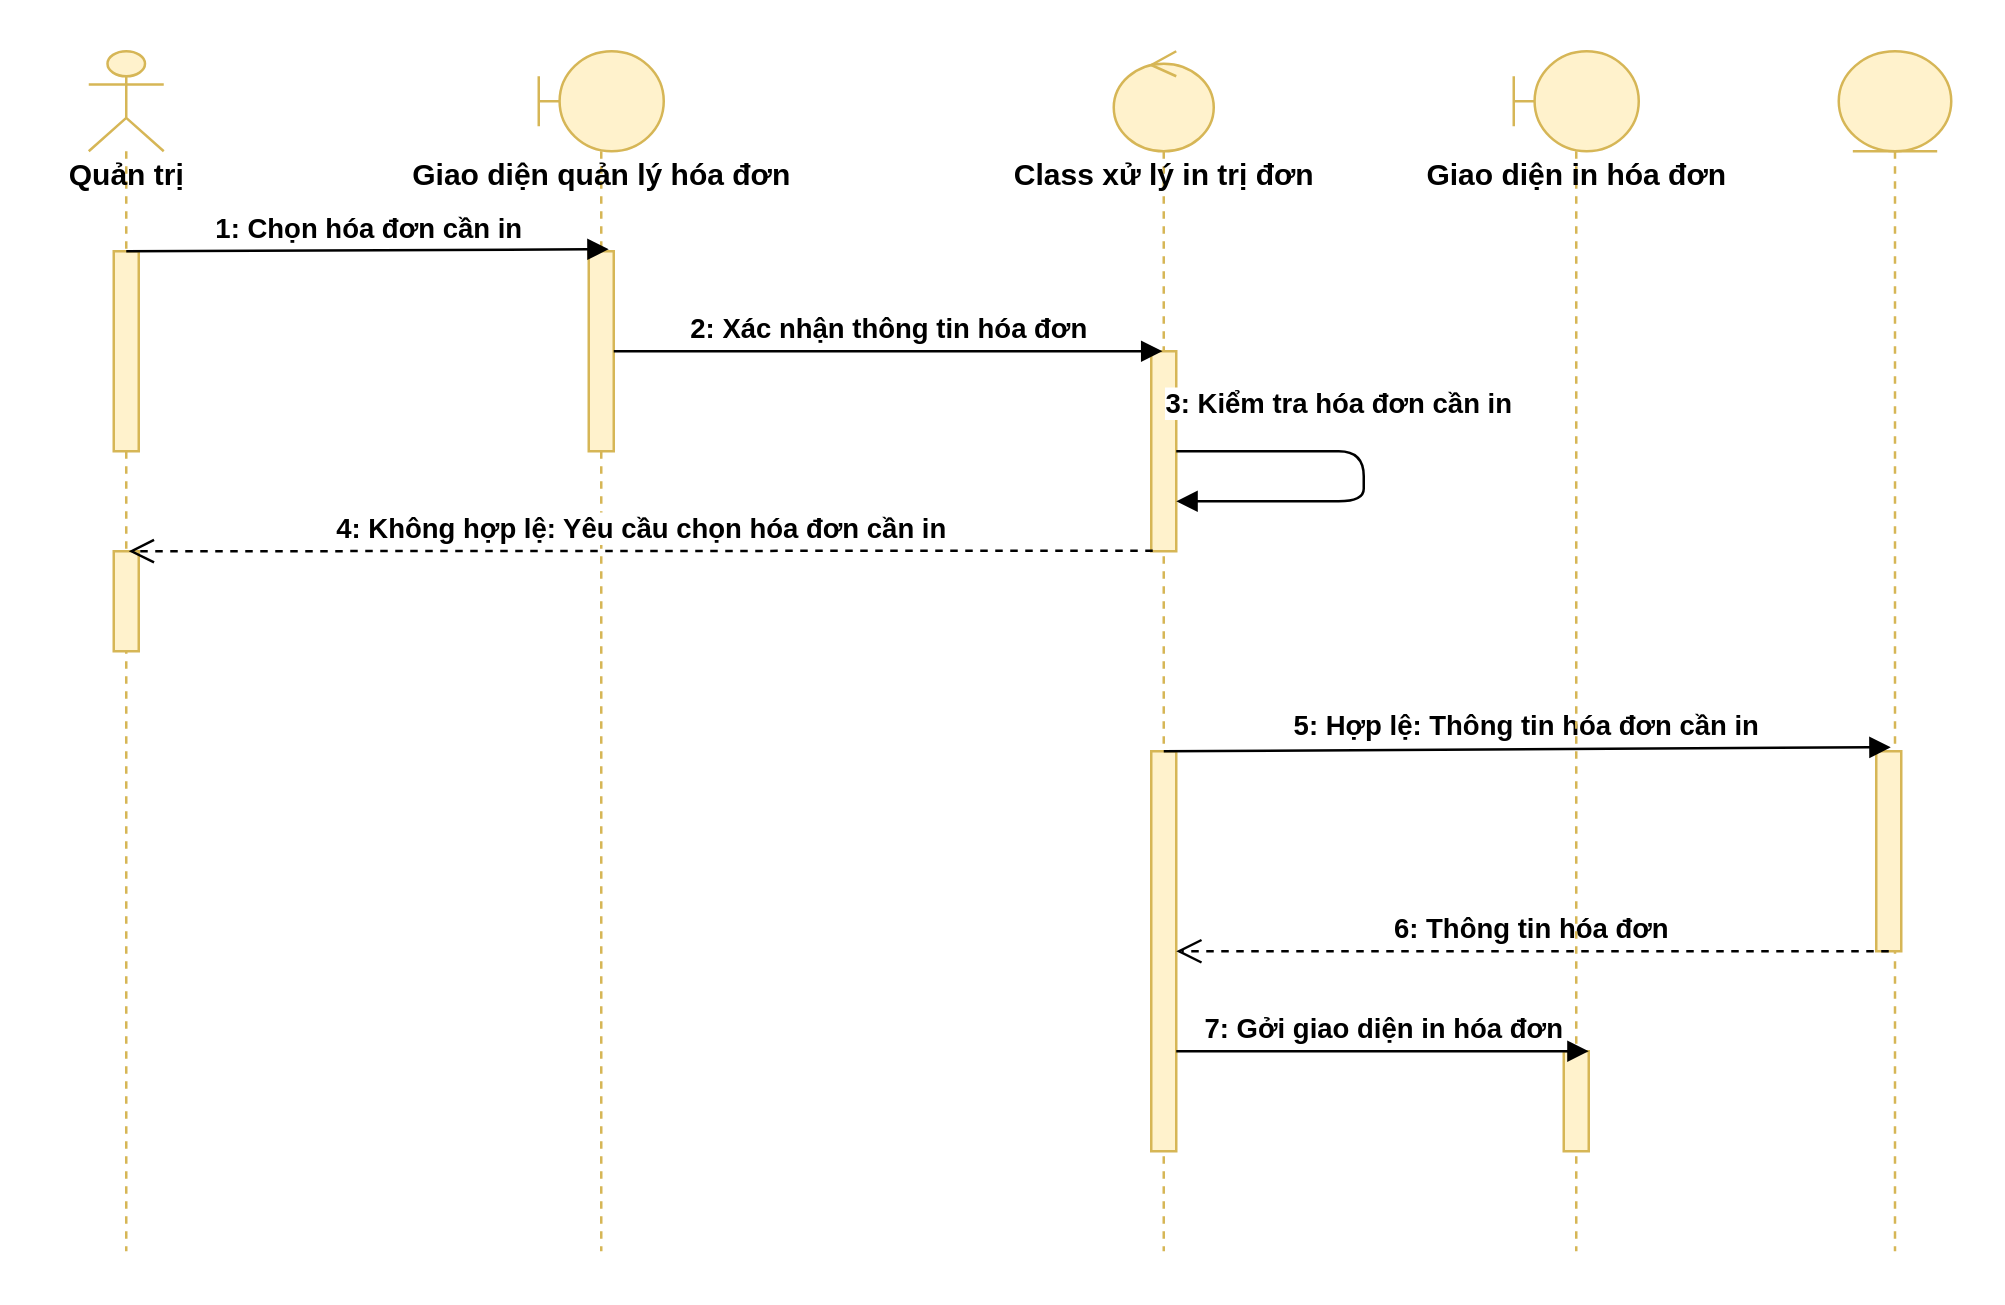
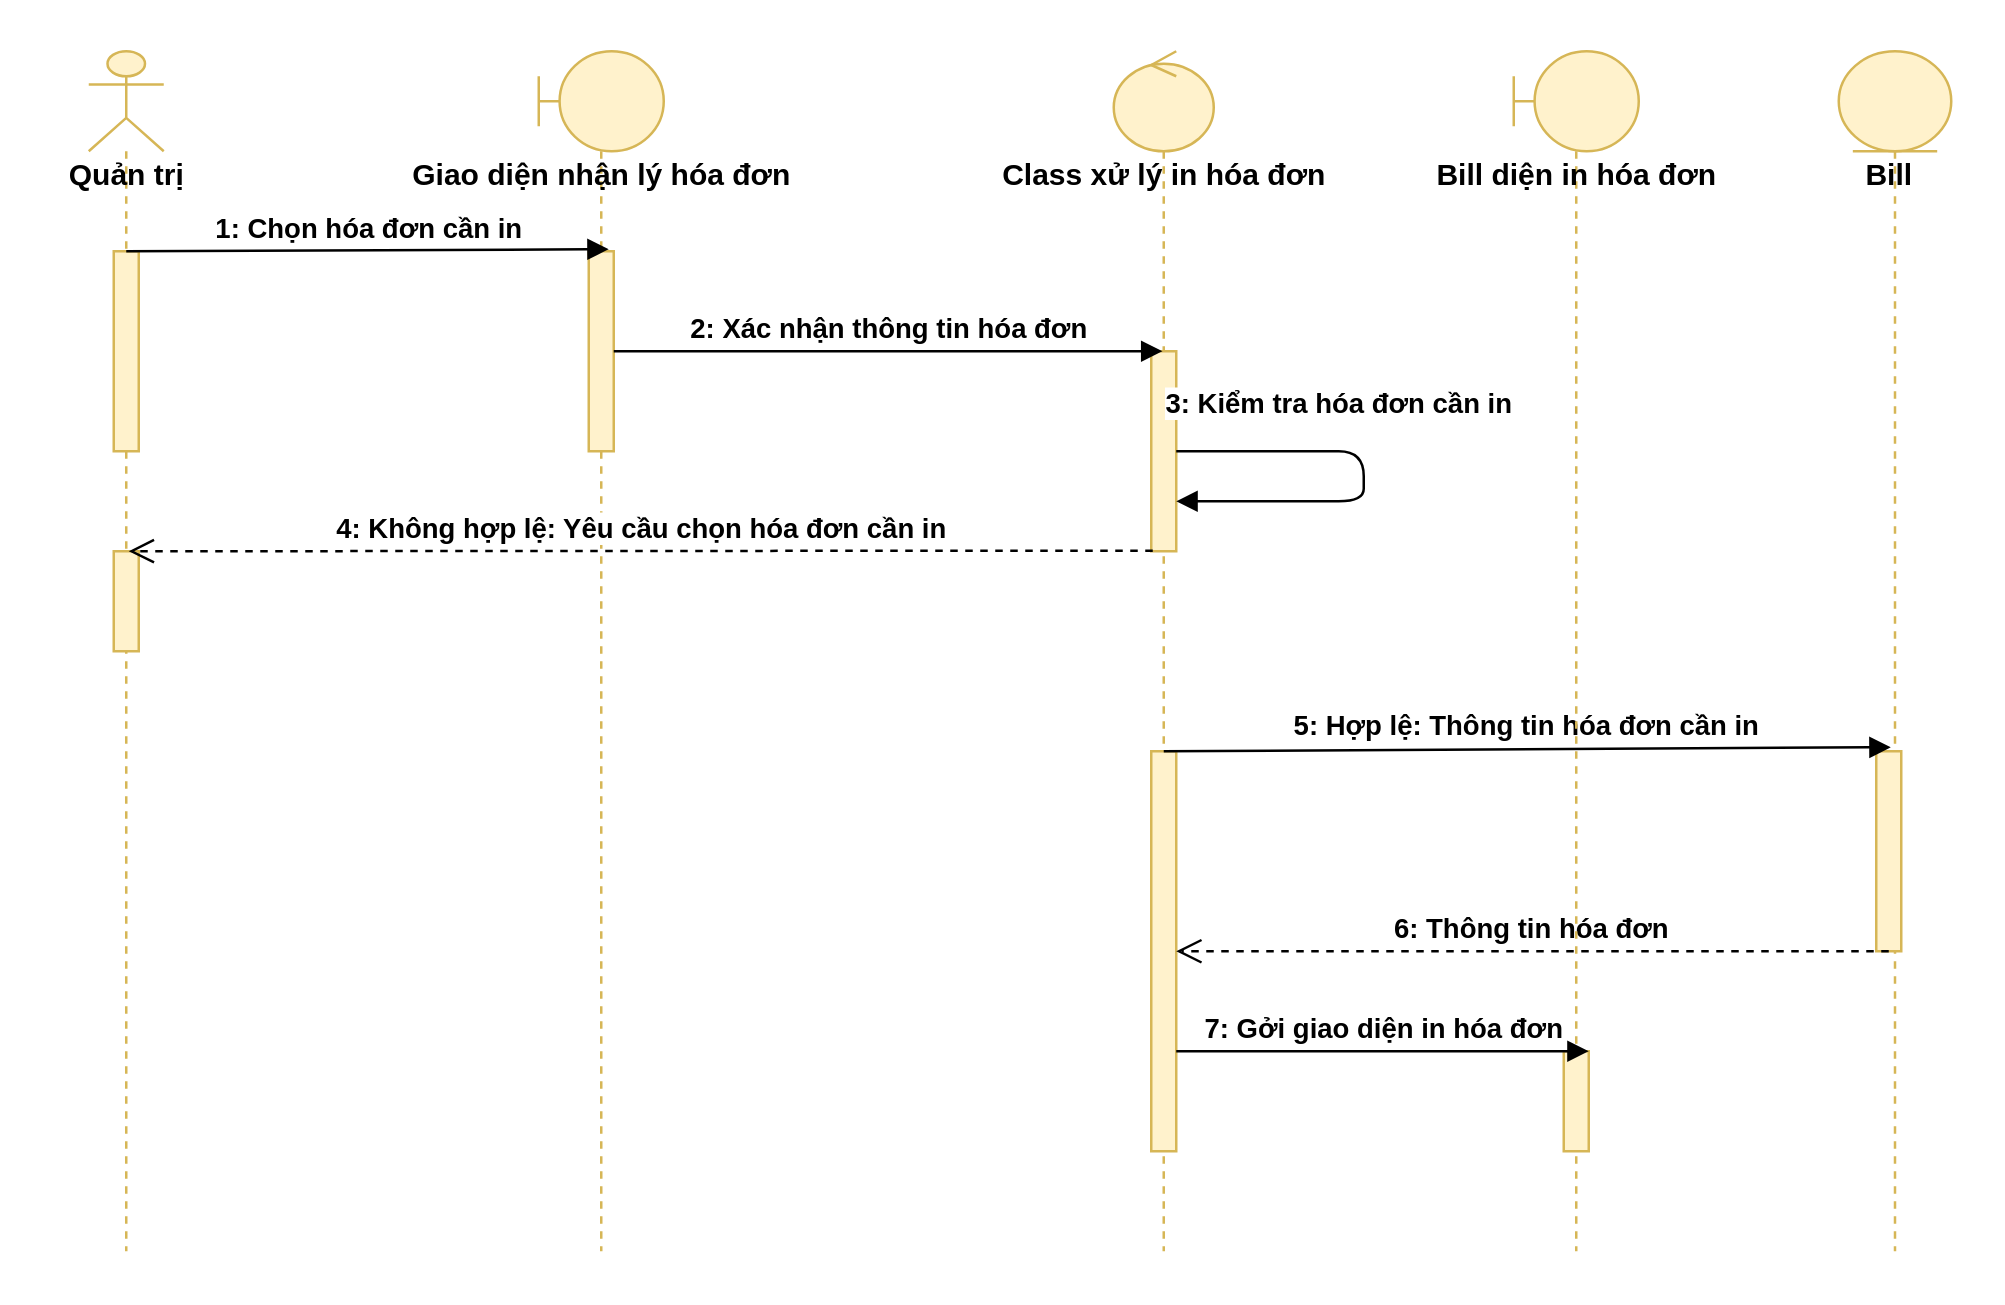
node "Giao diện quản lý hóa đơn": label "Giao diện quản lý hóa đơn" -> "Giao diện nhận lý hóa đơn"
node "Class xử lý in trị đơn": label "Class xử lý in trị đơn" -> "Class xử lý in hóa đơn"
node "Giao diện in hóa đơn": label "Giao diện in hóa đơn" -> "Bill diện in hóa đơn"
node "Bill": added
